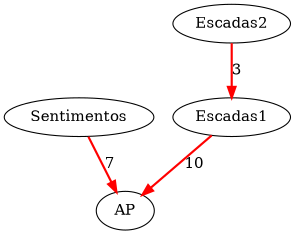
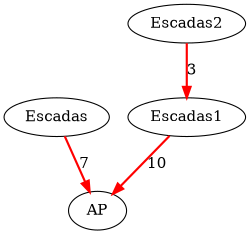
node "Sentimentos": label "Sentimentos" -> "Escadas"
